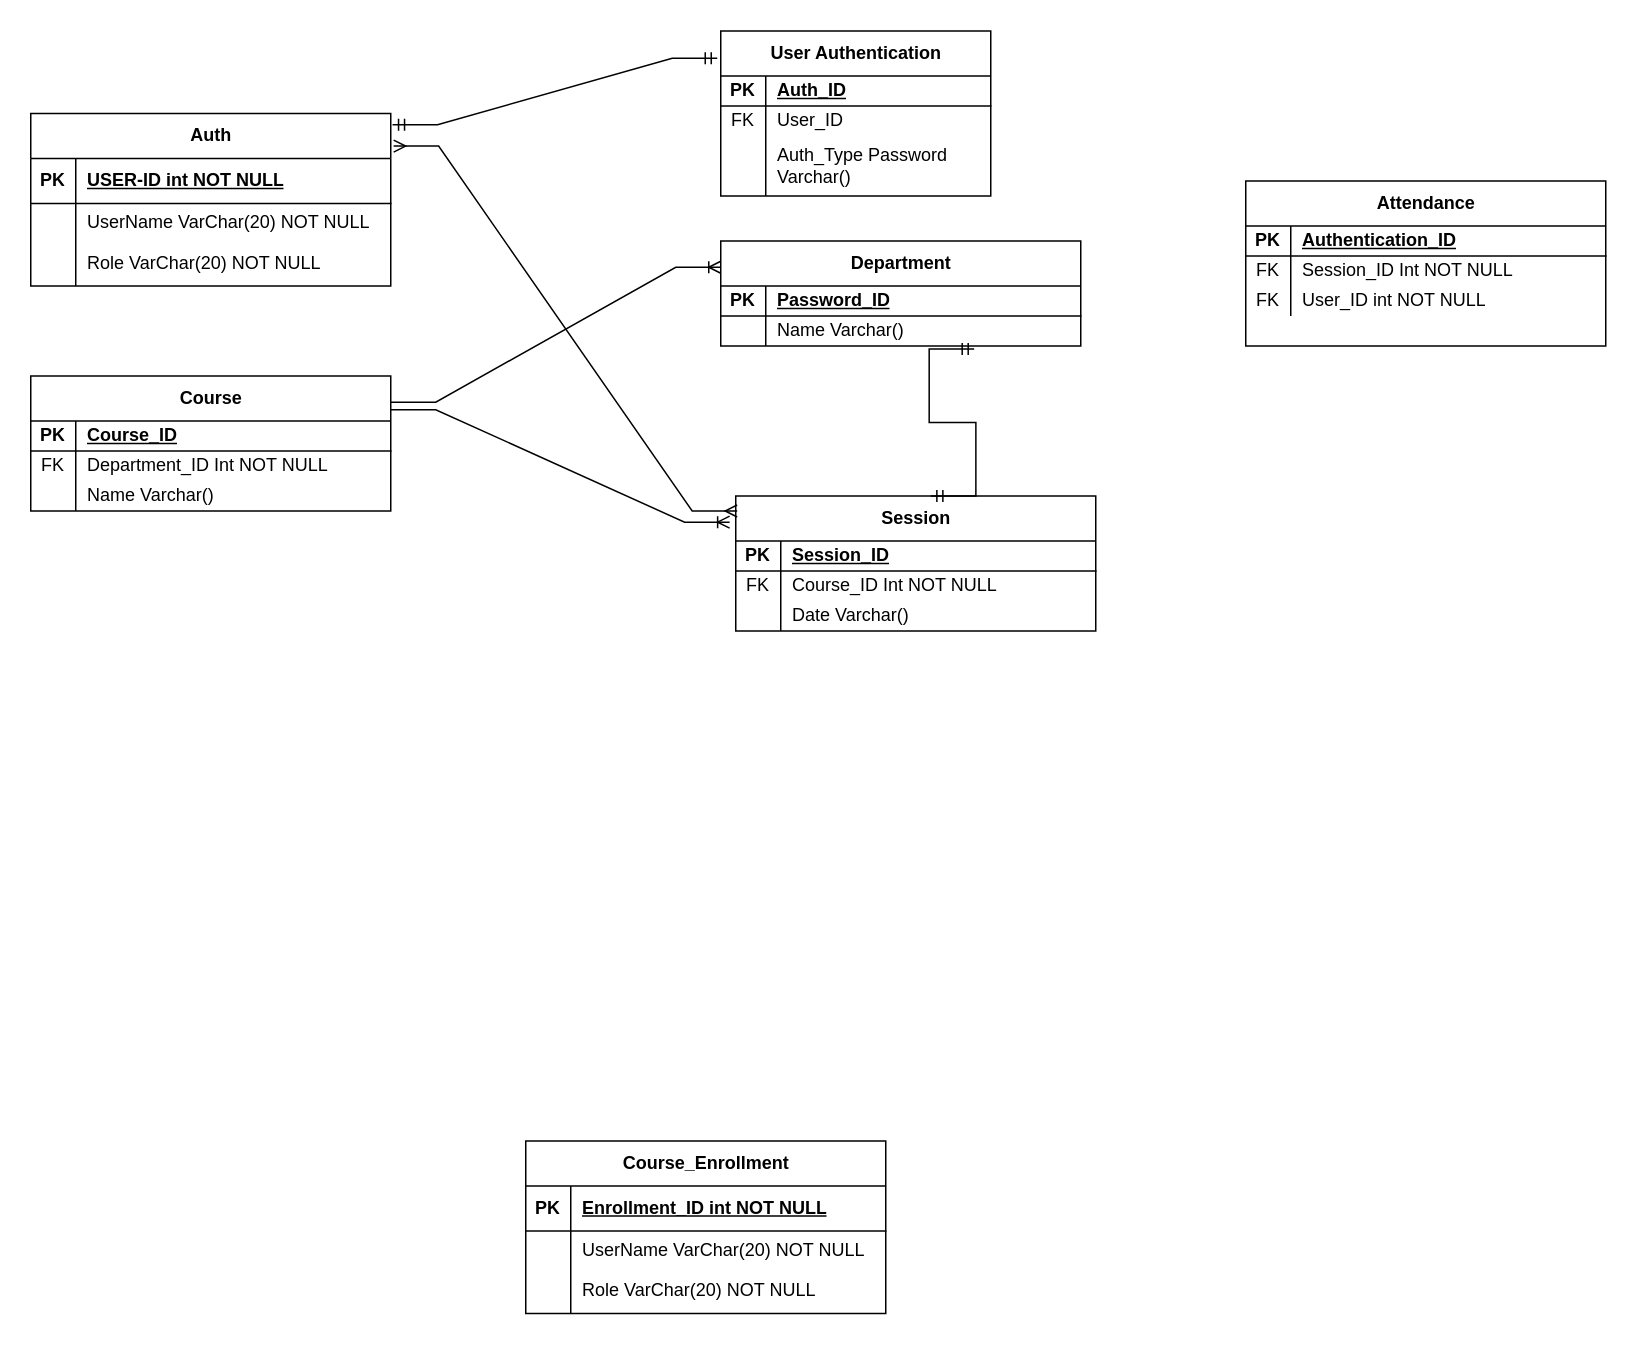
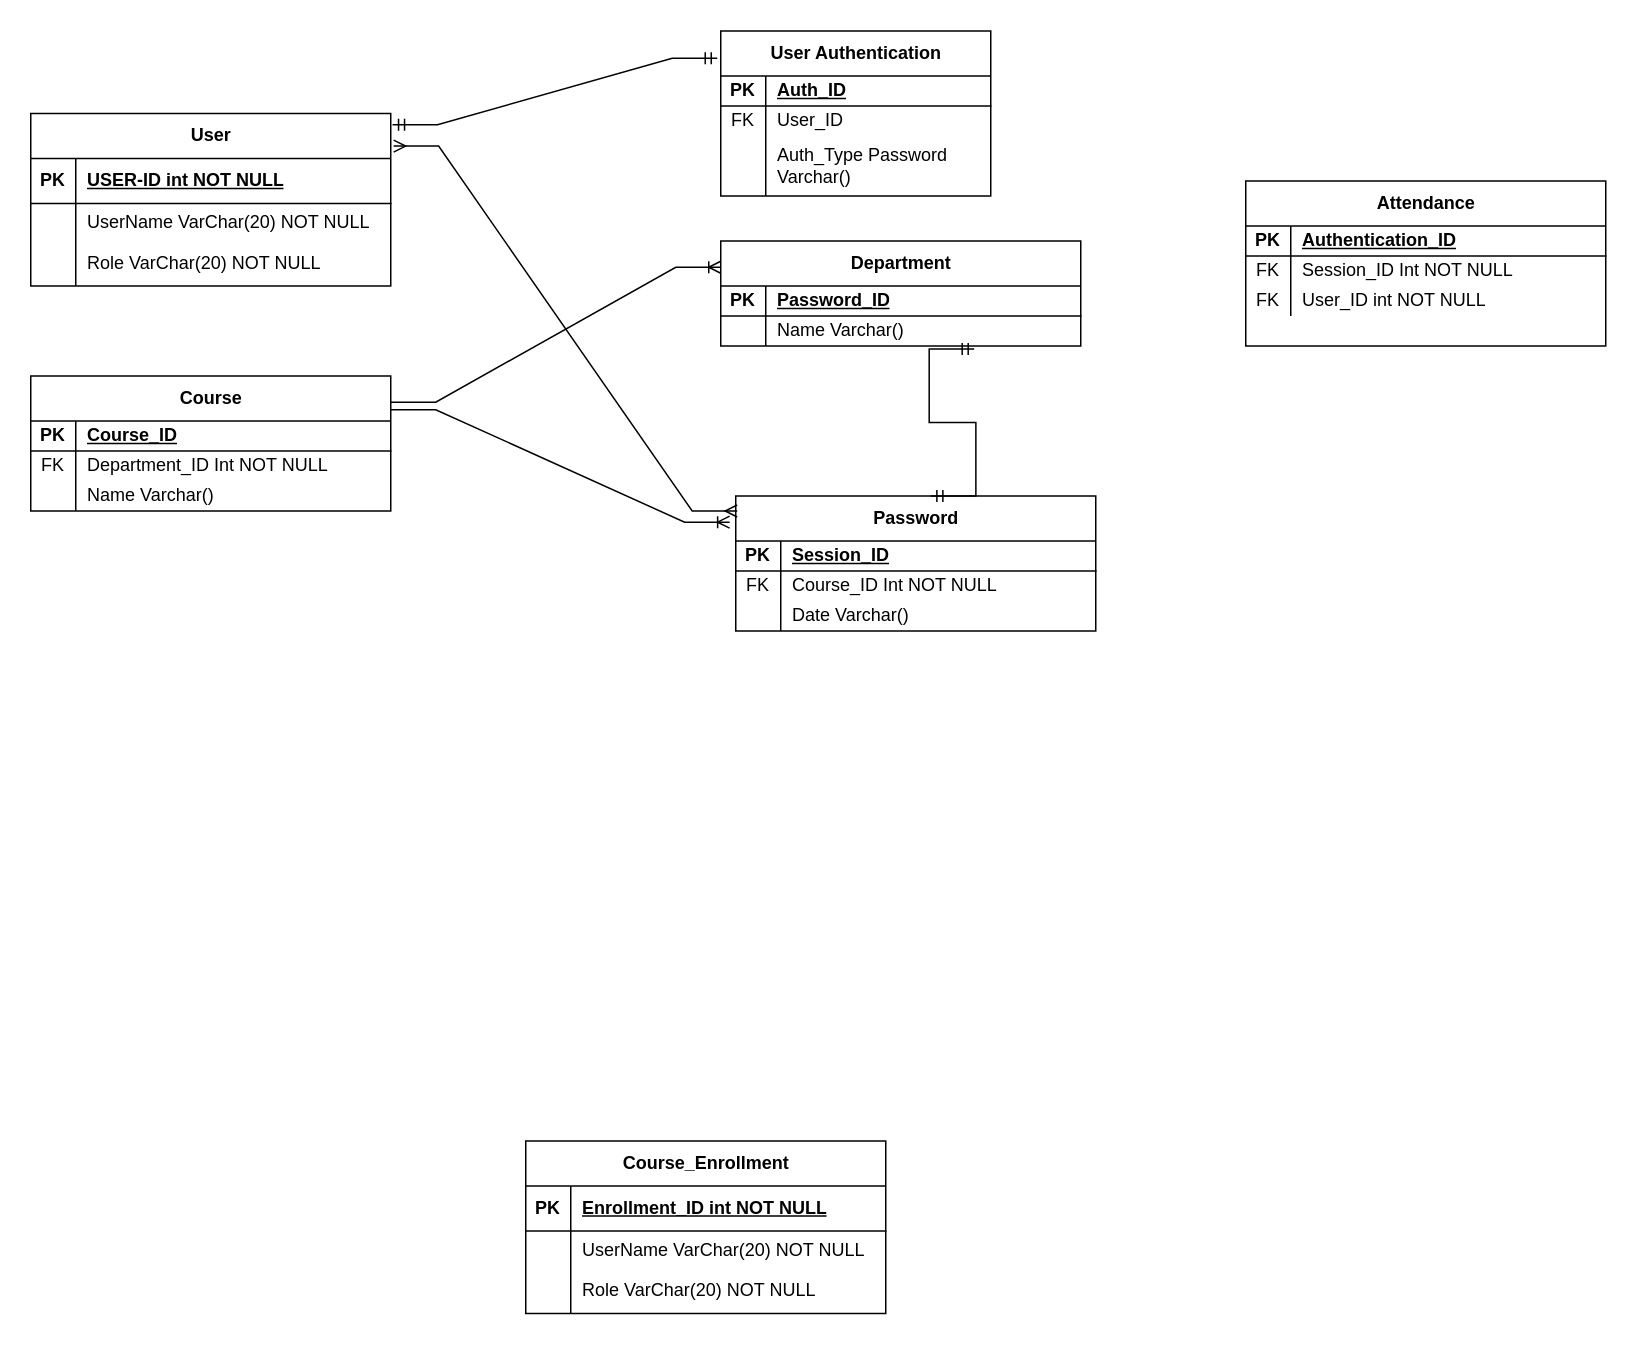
node "Auth": label "Auth" -> "User"
node "Session": label "Session" -> "Password"
